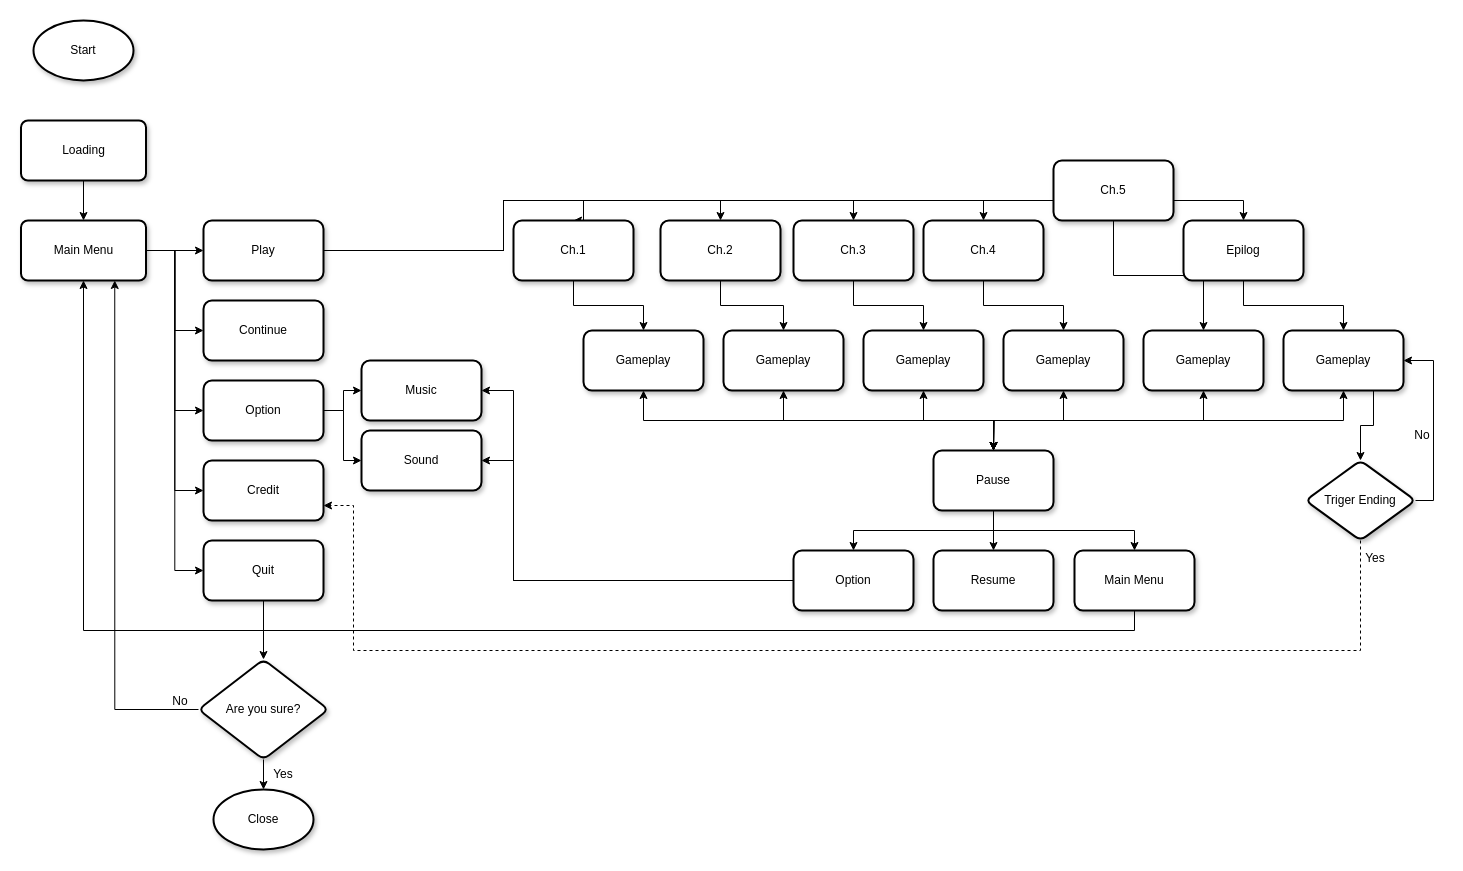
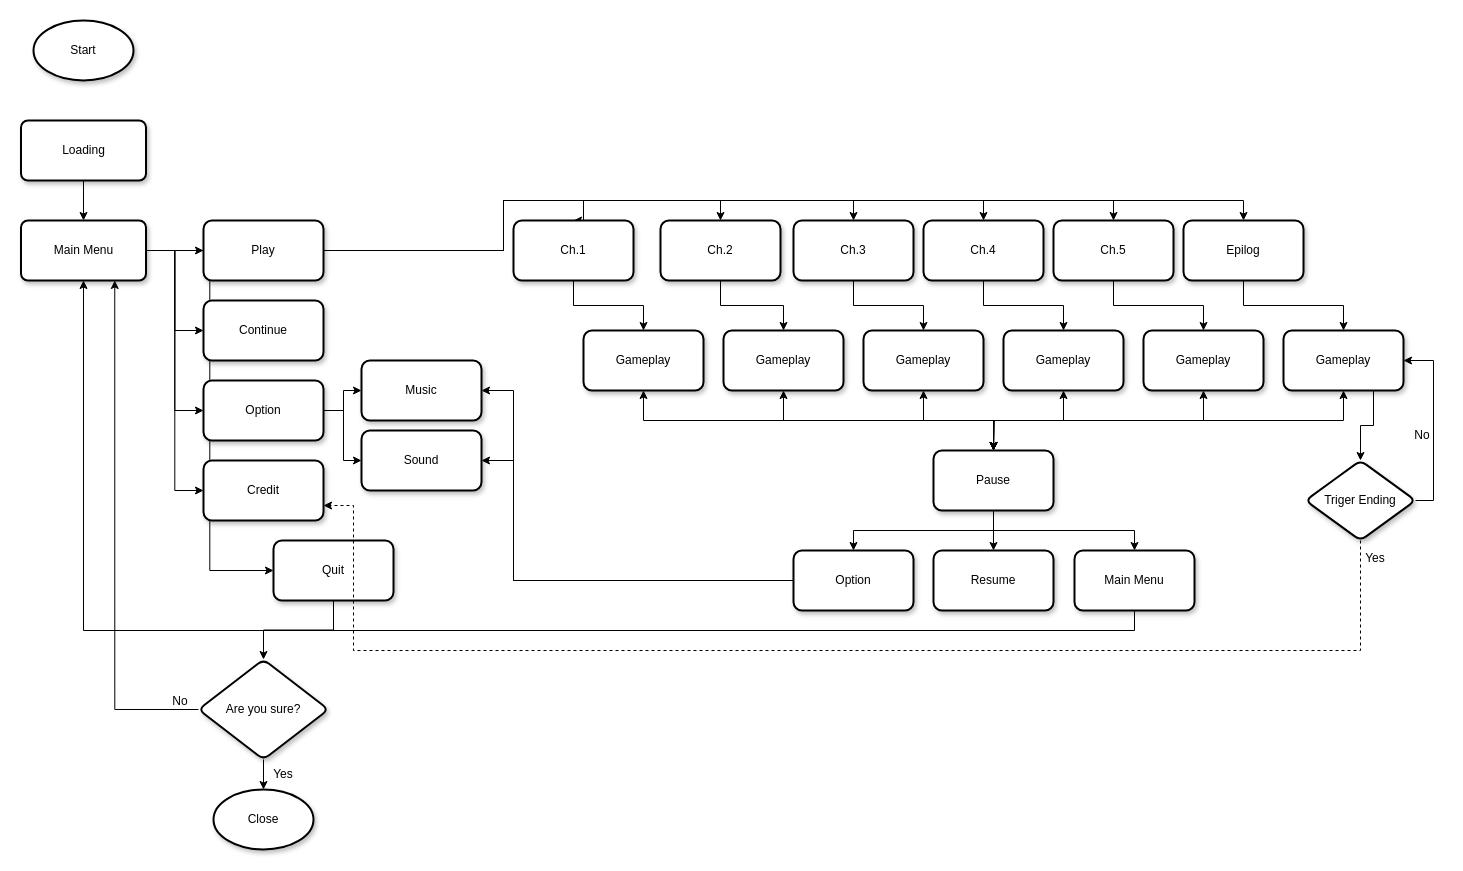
node "Ch.5": moved (1114, 191) -> (1114, 251)
node "Quit": moved (264, 571) -> (334, 571)
